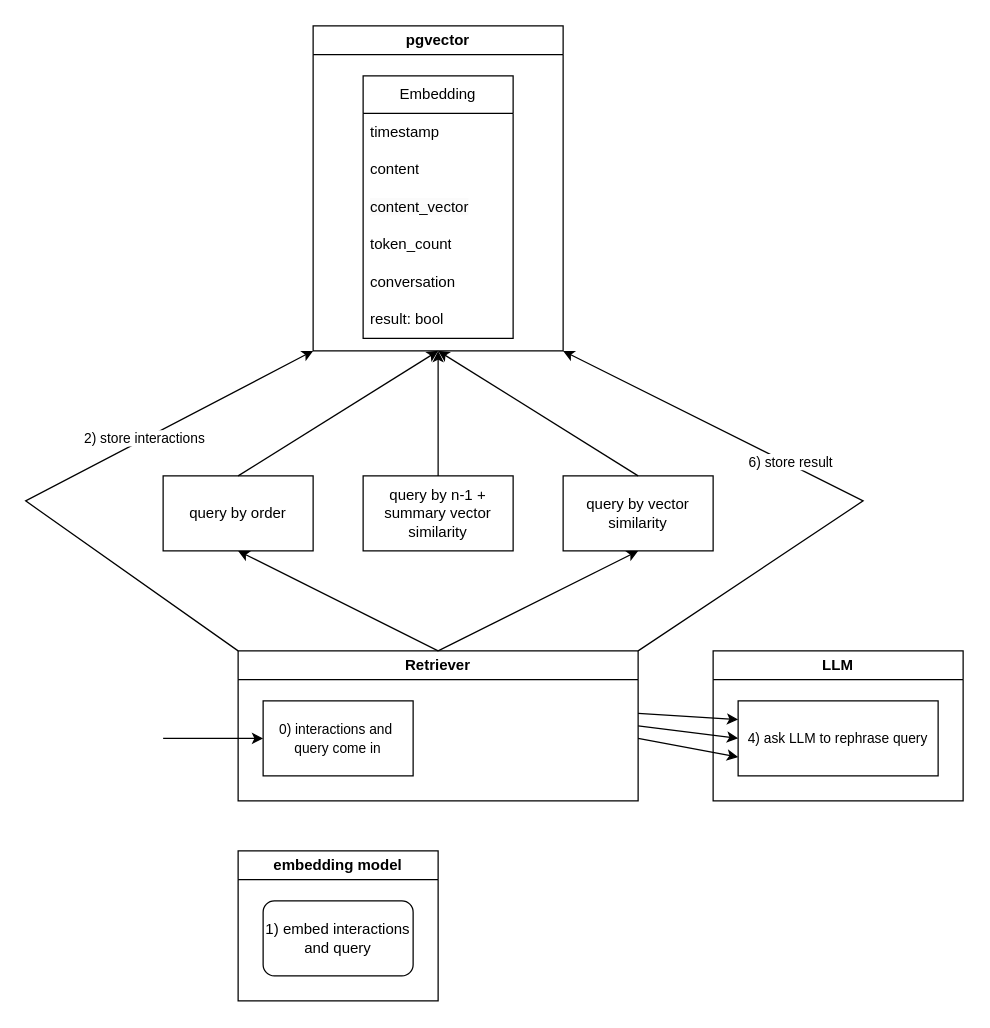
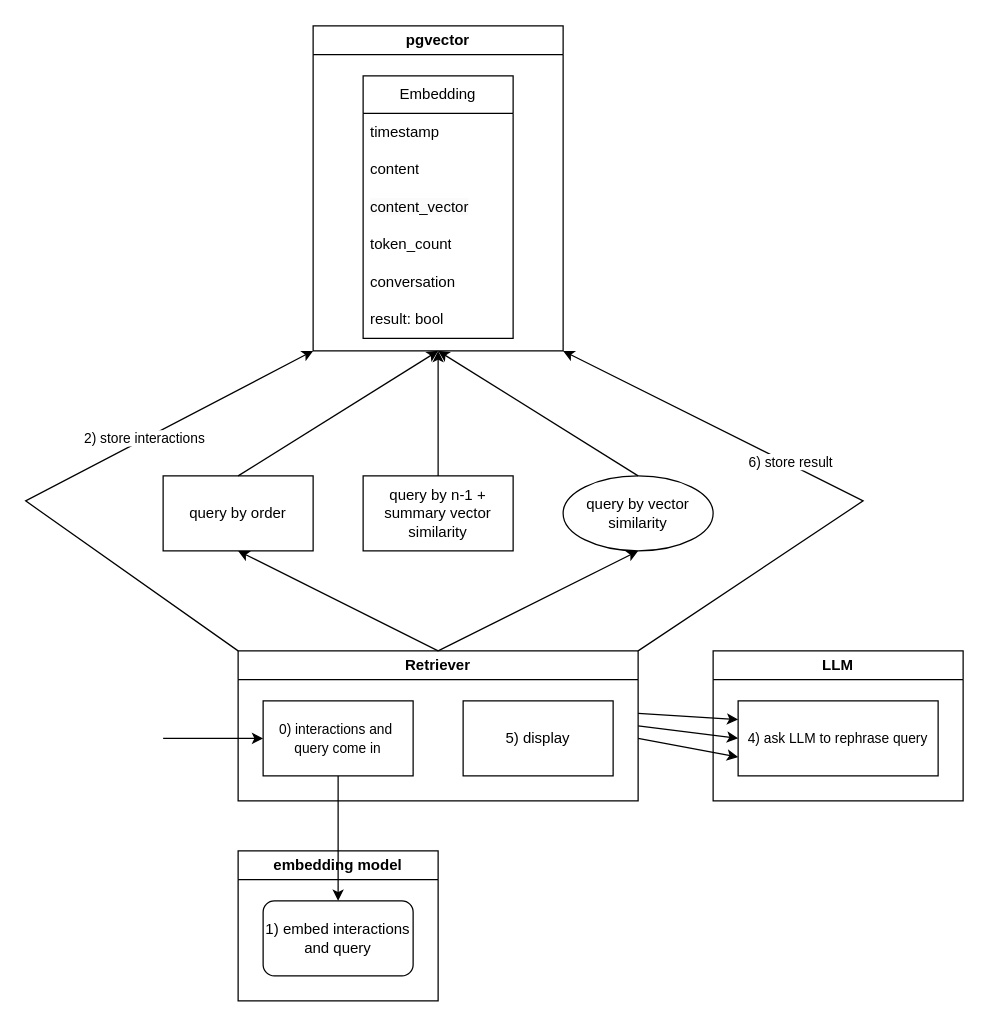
node "query by vector similarity": shape rectangle -> ellipse
node "5) display": added
edge "0) interactions and query come in" -> "1) embed interactions and query": added
